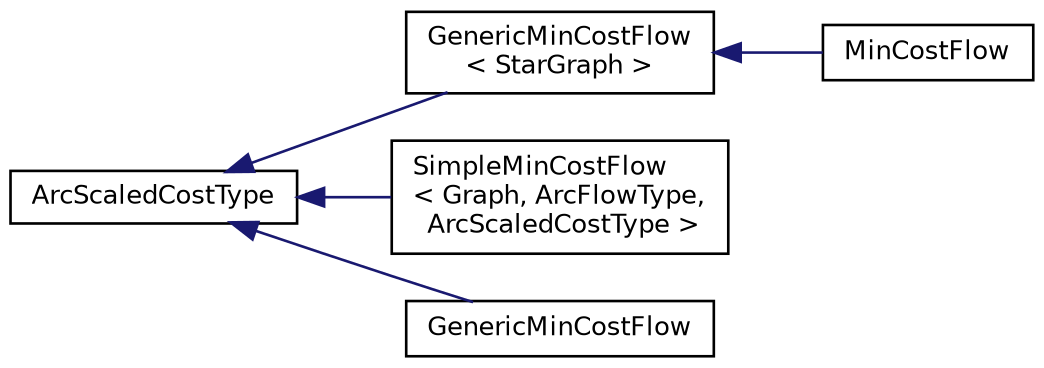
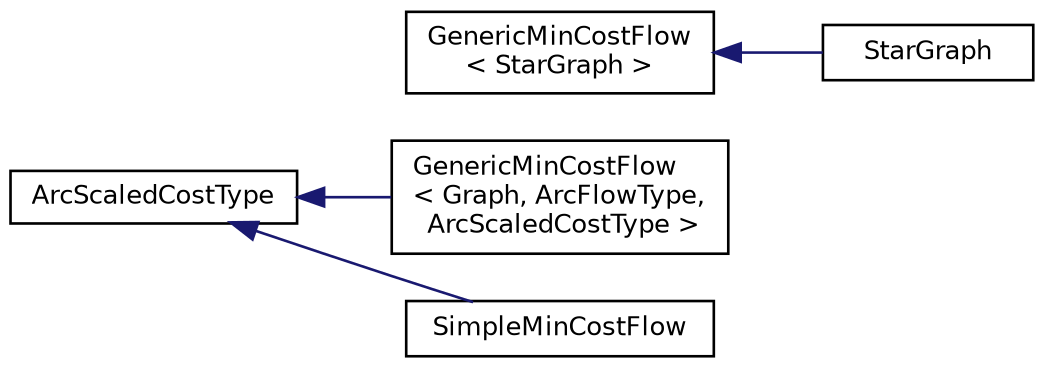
node "MinCostFlow": label "MinCostFlow" -> "StarGraph"
edge "GenericMinCostFlow < StarGraph >" -> "ArcScaledCostType": removed
node "SimpleMinCostFlow < Graph, ArcFlowType, ArcScaledCostType >": label "SimpleMinCostFlow < Graph, ArcFlowType, ArcScaledCostType >" -> "GenericMinCostFlow < Graph, ArcFlowType, ArcScaledCostType >"
node "GenericMinCostFlow": label "GenericMinCostFlow" -> "SimpleMinCostFlow"
